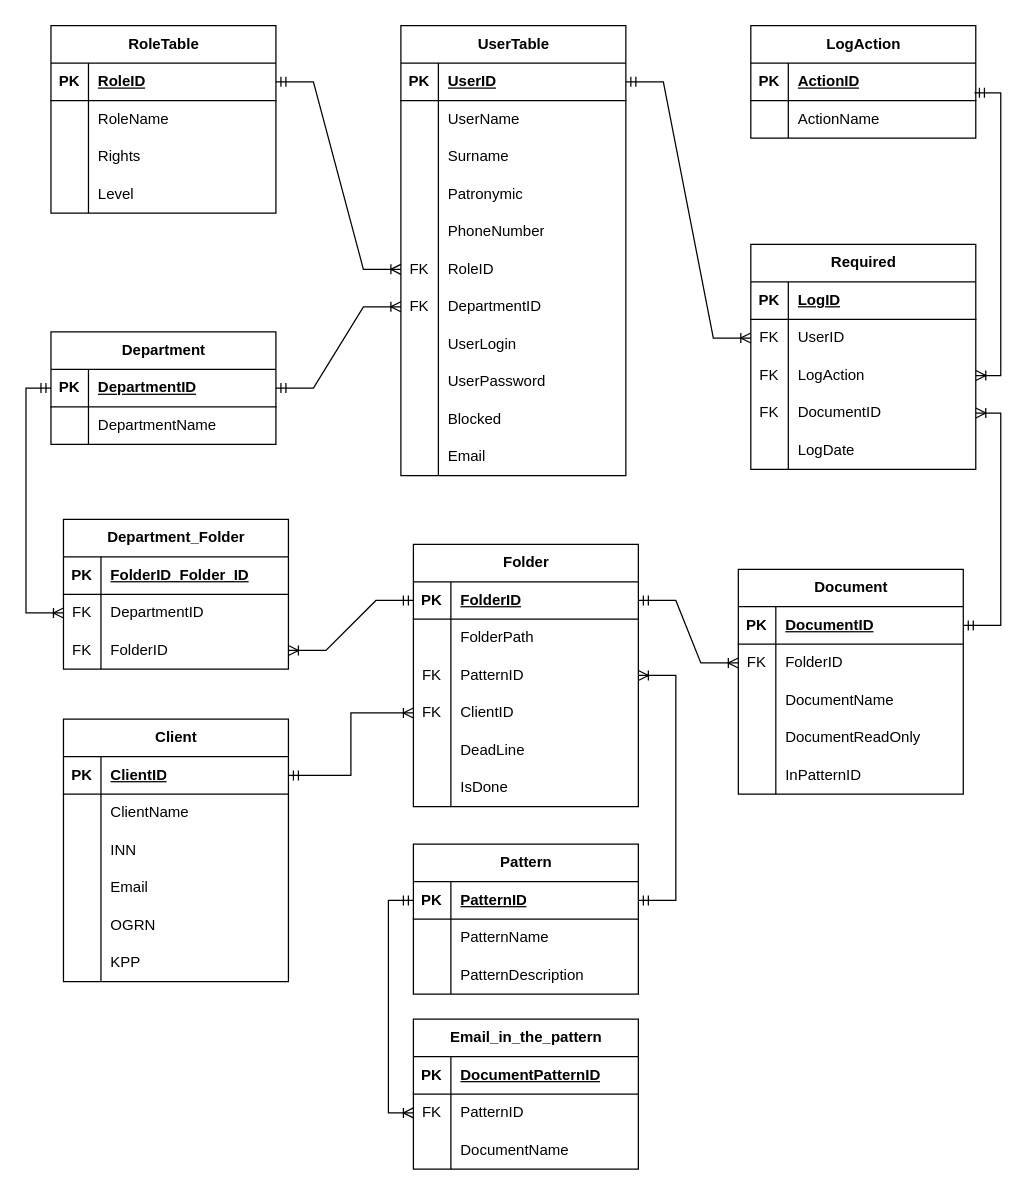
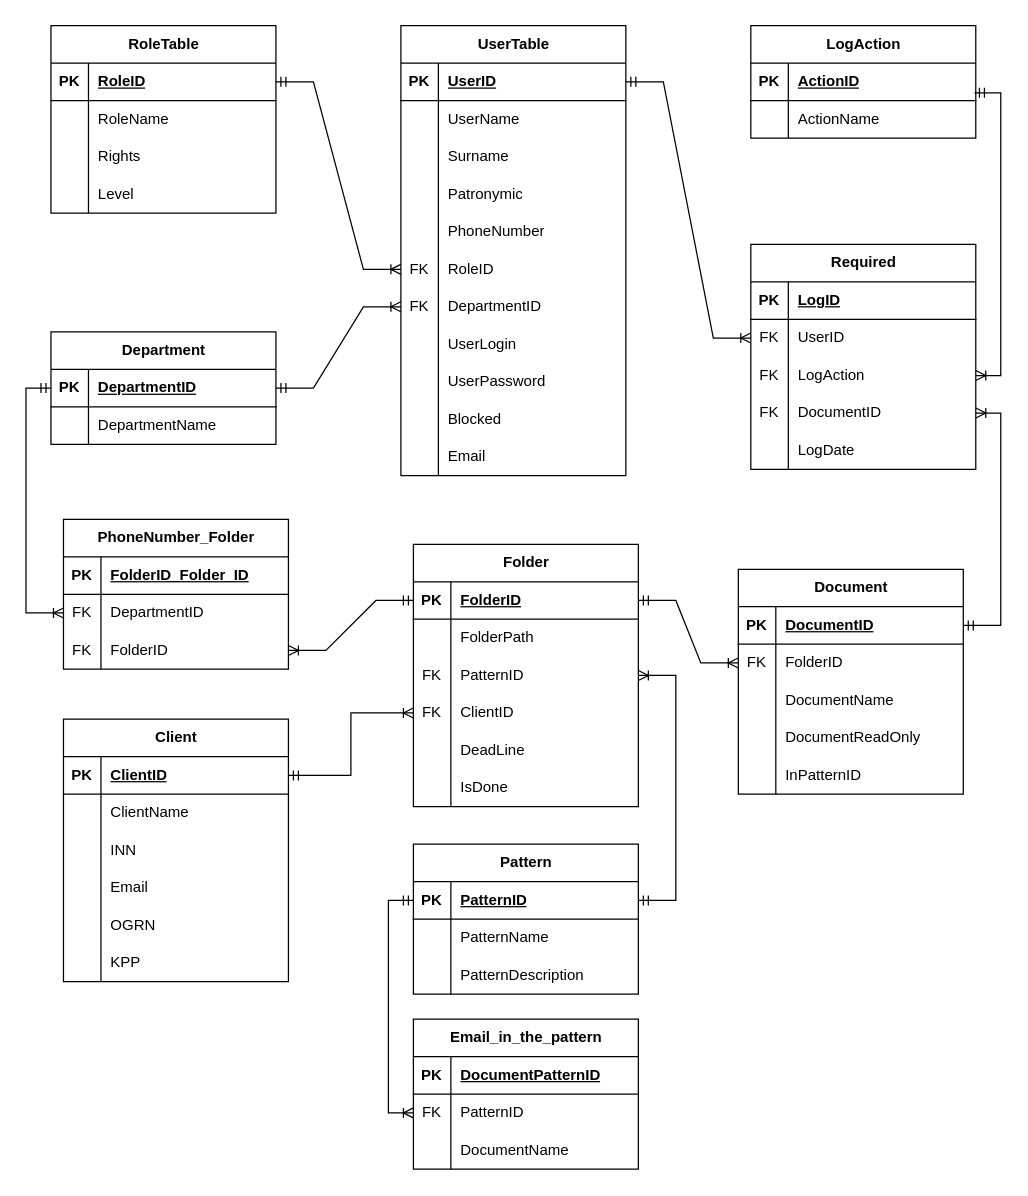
node "Department_Folder": label "Department_Folder" -> "PhoneNumber_Folder"
